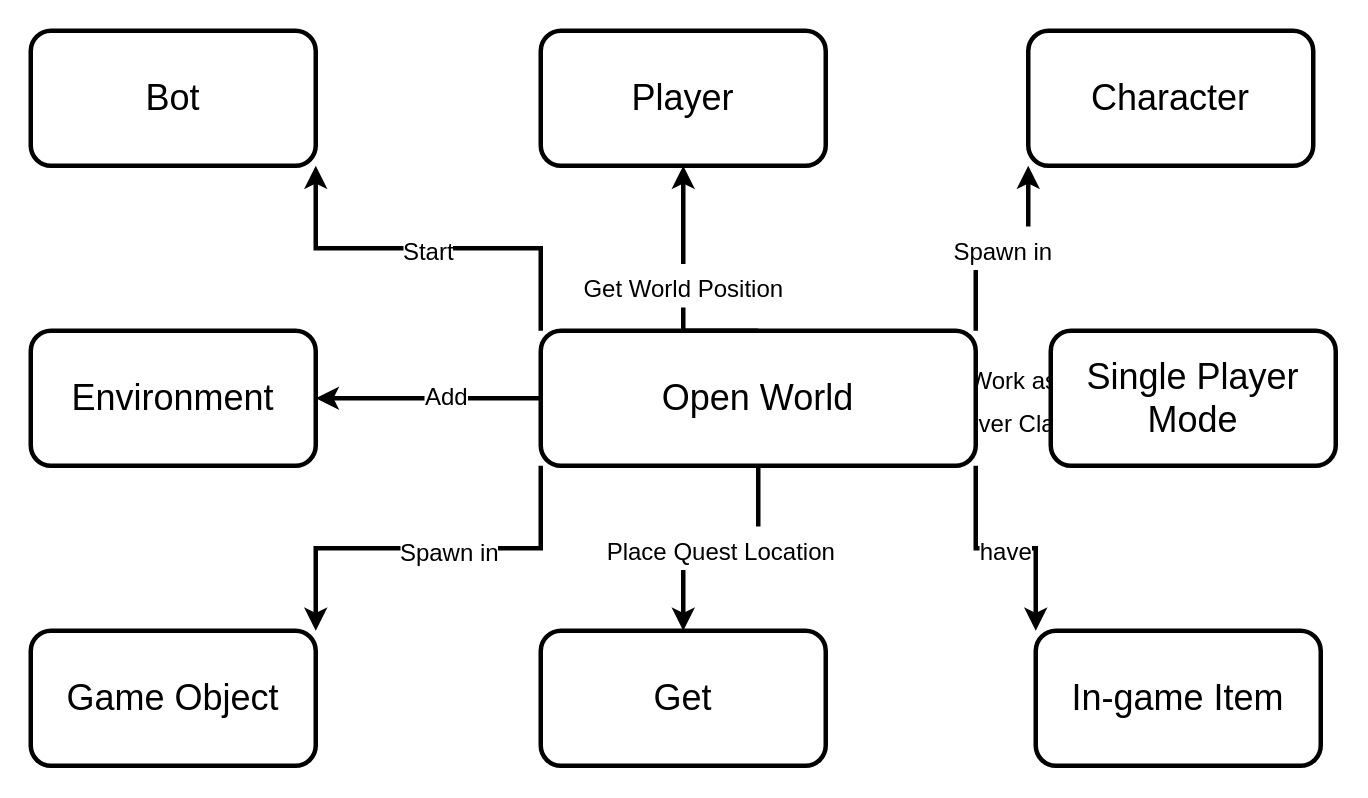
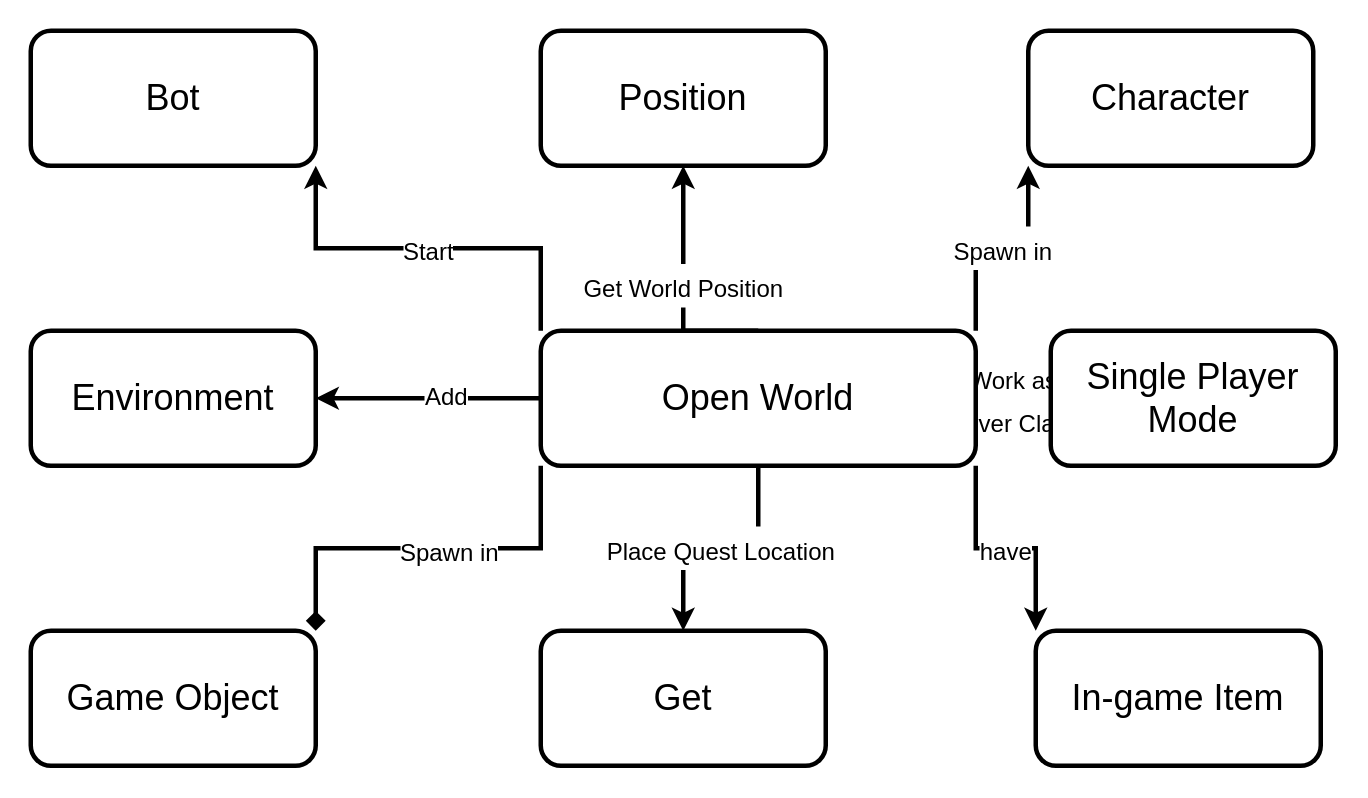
node "Player": label "Player" -> "Position"
edge "Open World" -> "Game Object": arrowhead classic -> diamond
